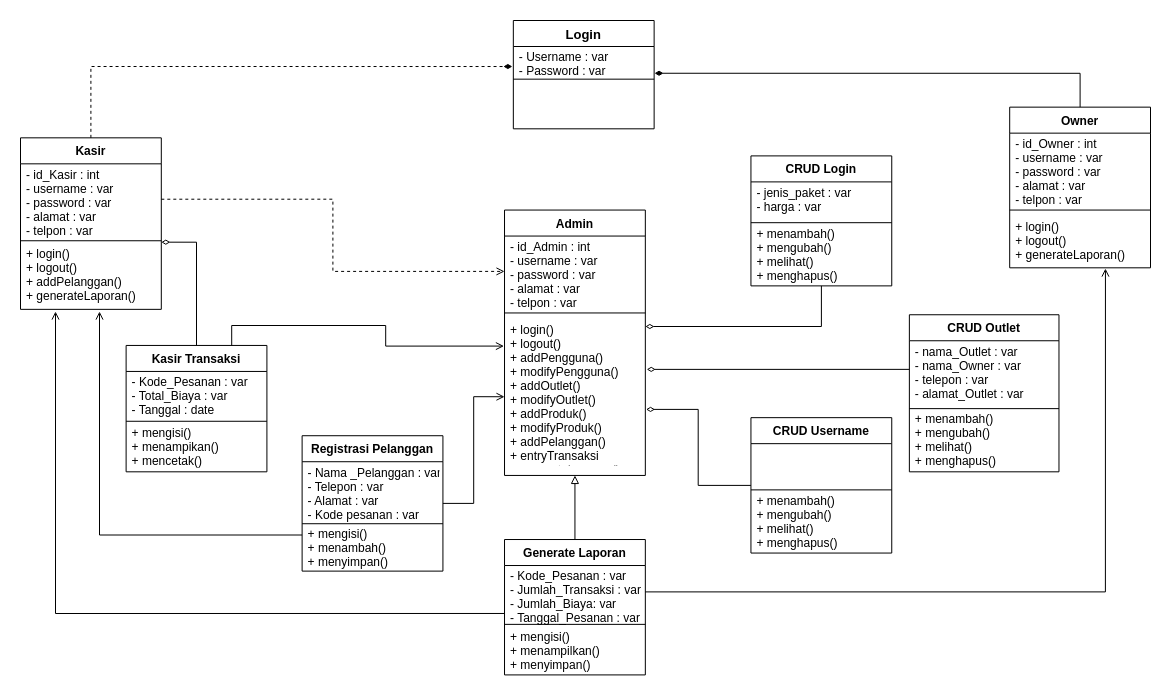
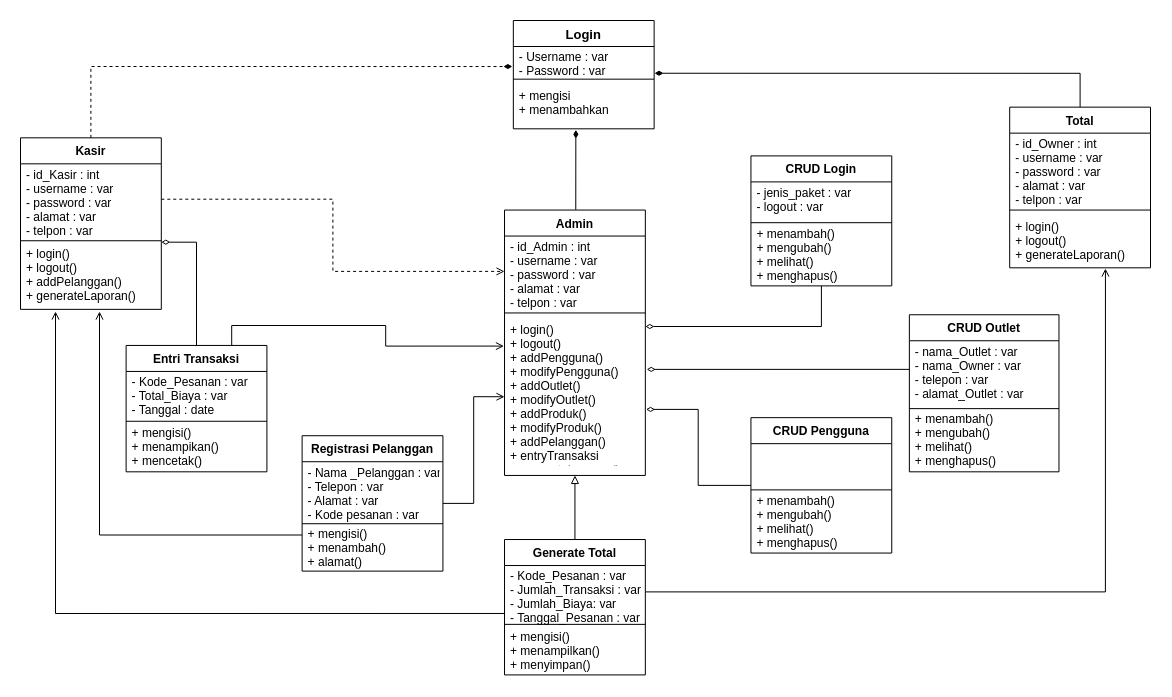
node "+ mengisi + menambahkan": added
node "Owner": label "Owner" -> "Total"
edge "Admin" -> "+ mengisi + menambahkan": added
node "- jenis_paket : var - harga : var": label "- jenis_paket : var - harga : var" -> "- jenis_paket : var - logout : var"
node "Kasir Transaksi": label "Kasir Transaksi" -> "Entri Transaksi"
node "CRUD Username": label "CRUD Username" -> "CRUD Pengguna"
node "+ mengisi() + menambah() + menyimpan()": label "+ mengisi() + menambah() + menyimpan()" -> "+ mengisi() + menambah() + alamat()"
node "Generate Laporan": label "Generate Laporan" -> "Generate Total"
